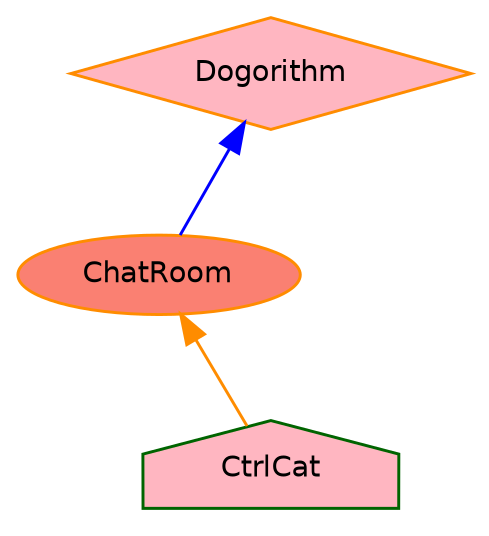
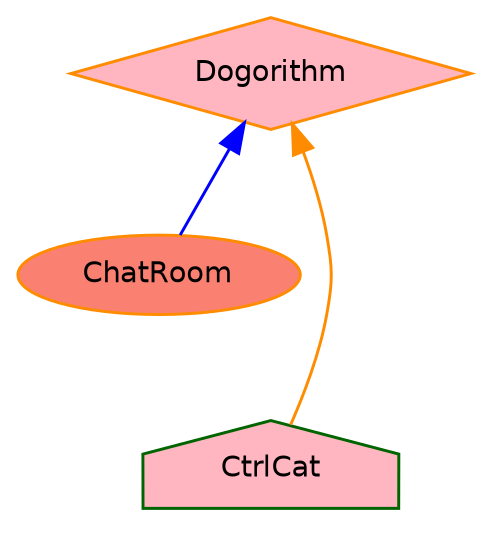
edge "CtrlCat" -> "ChatRoom": now "CtrlCat" -> "Dogorithm"
